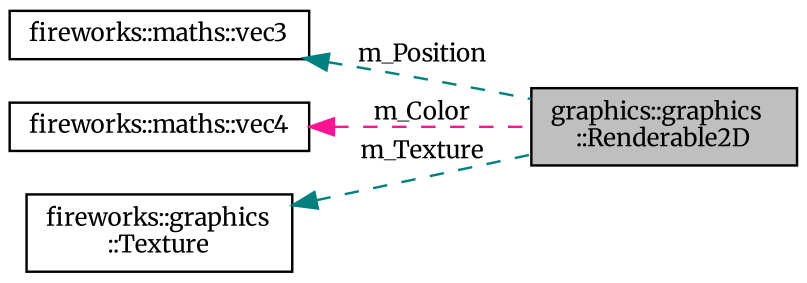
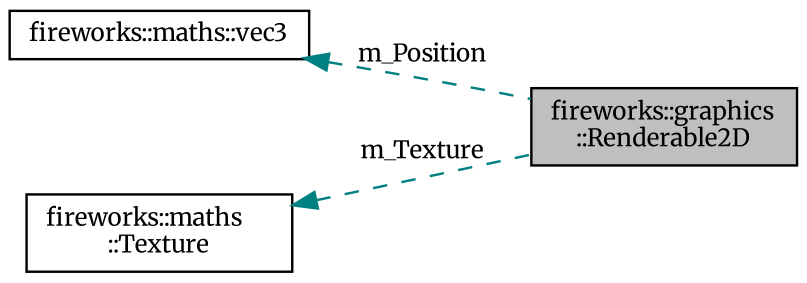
node "fireworks::maths::vec4": removed
node "graphics::graphics ::Renderable2D": label "graphics::graphics ::Renderable2D" -> "fireworks::graphics ::Renderable2D"
node "fireworks::graphics ::Texture": label "fireworks::graphics ::Texture" -> "fireworks::maths ::Texture"
